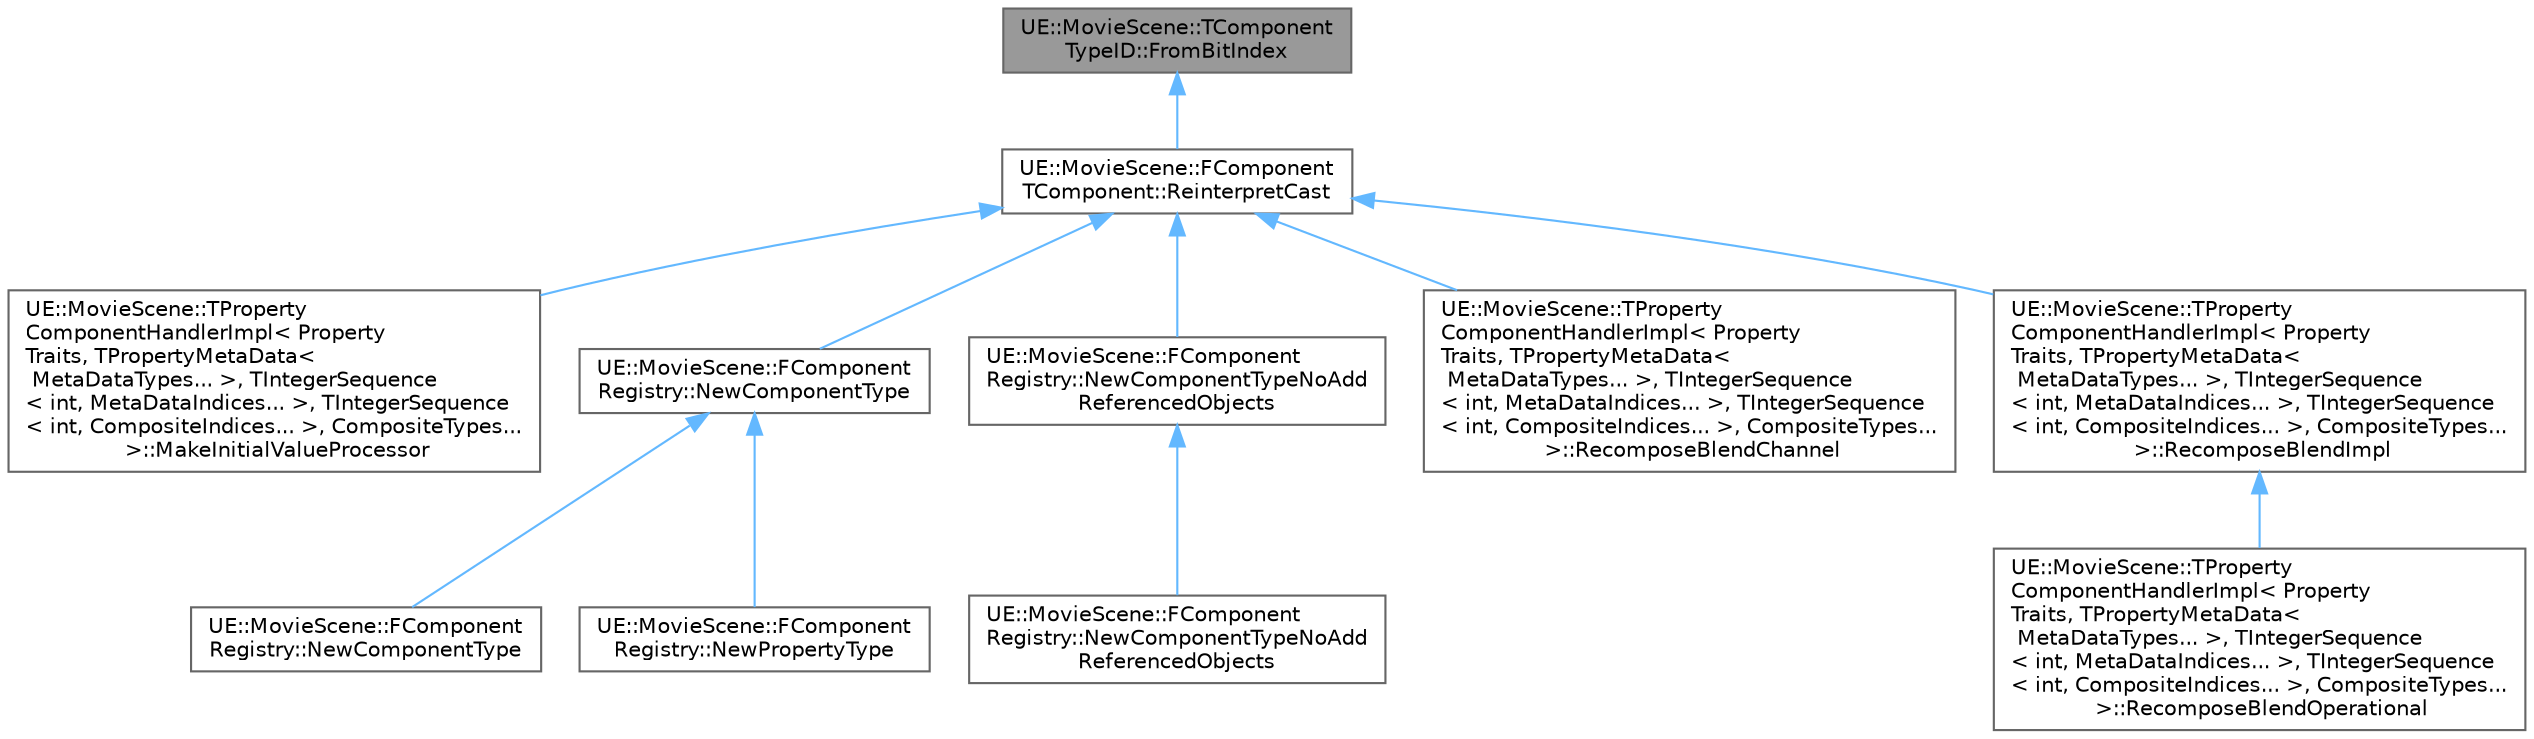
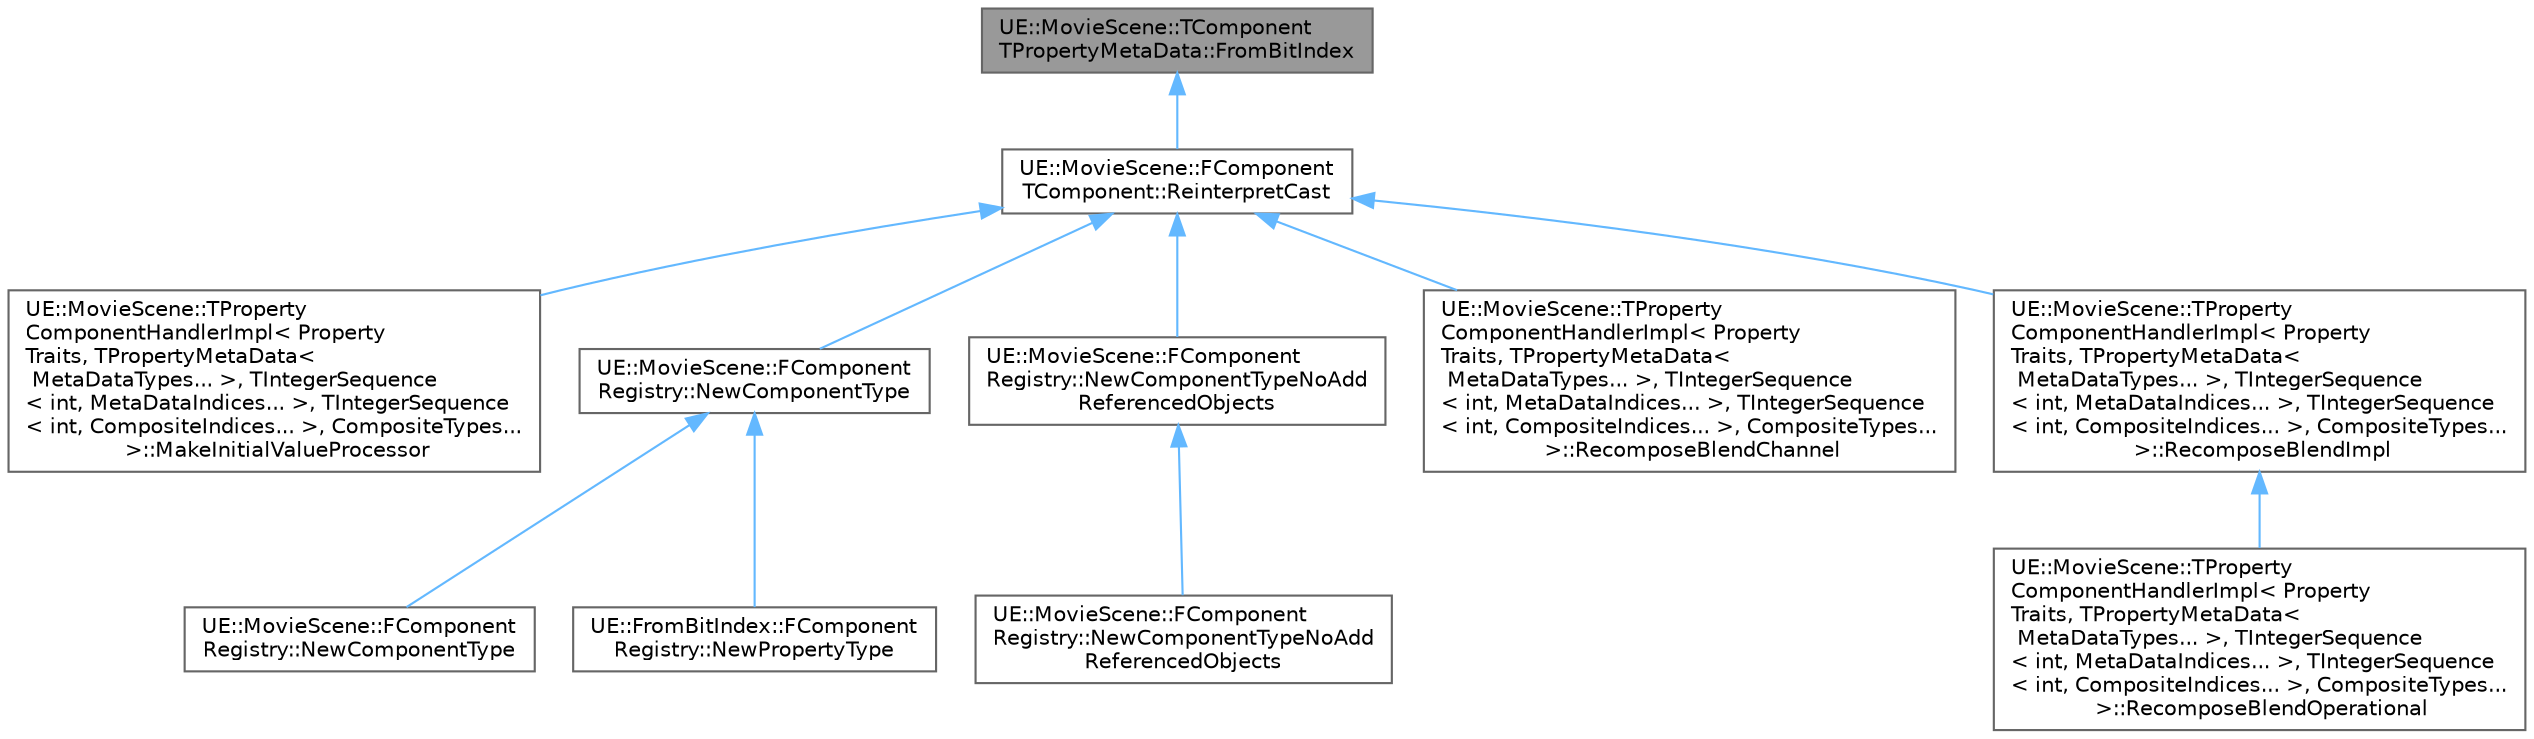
node "UE::MovieScene::TComponent TypeID::FromBitIndex": label "UE::MovieScene::TComponent TypeID::FromBitIndex" -> "UE::MovieScene::TComponent TPropertyMetaData::FromBitIndex"
node "UE::MovieScene::FComponent Registry::NewPropertyType": label "UE::MovieScene::FComponent Registry::NewPropertyType" -> "UE::FromBitIndex::FComponent Registry::NewPropertyType"
